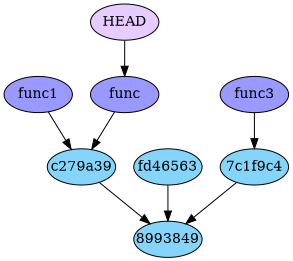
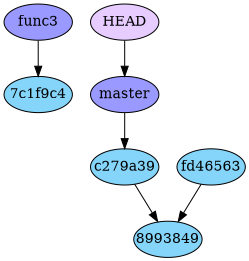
node "func1": removed
node "func": label "func" -> "master"
edge "7c1f9c4" -> "8993849": removed
